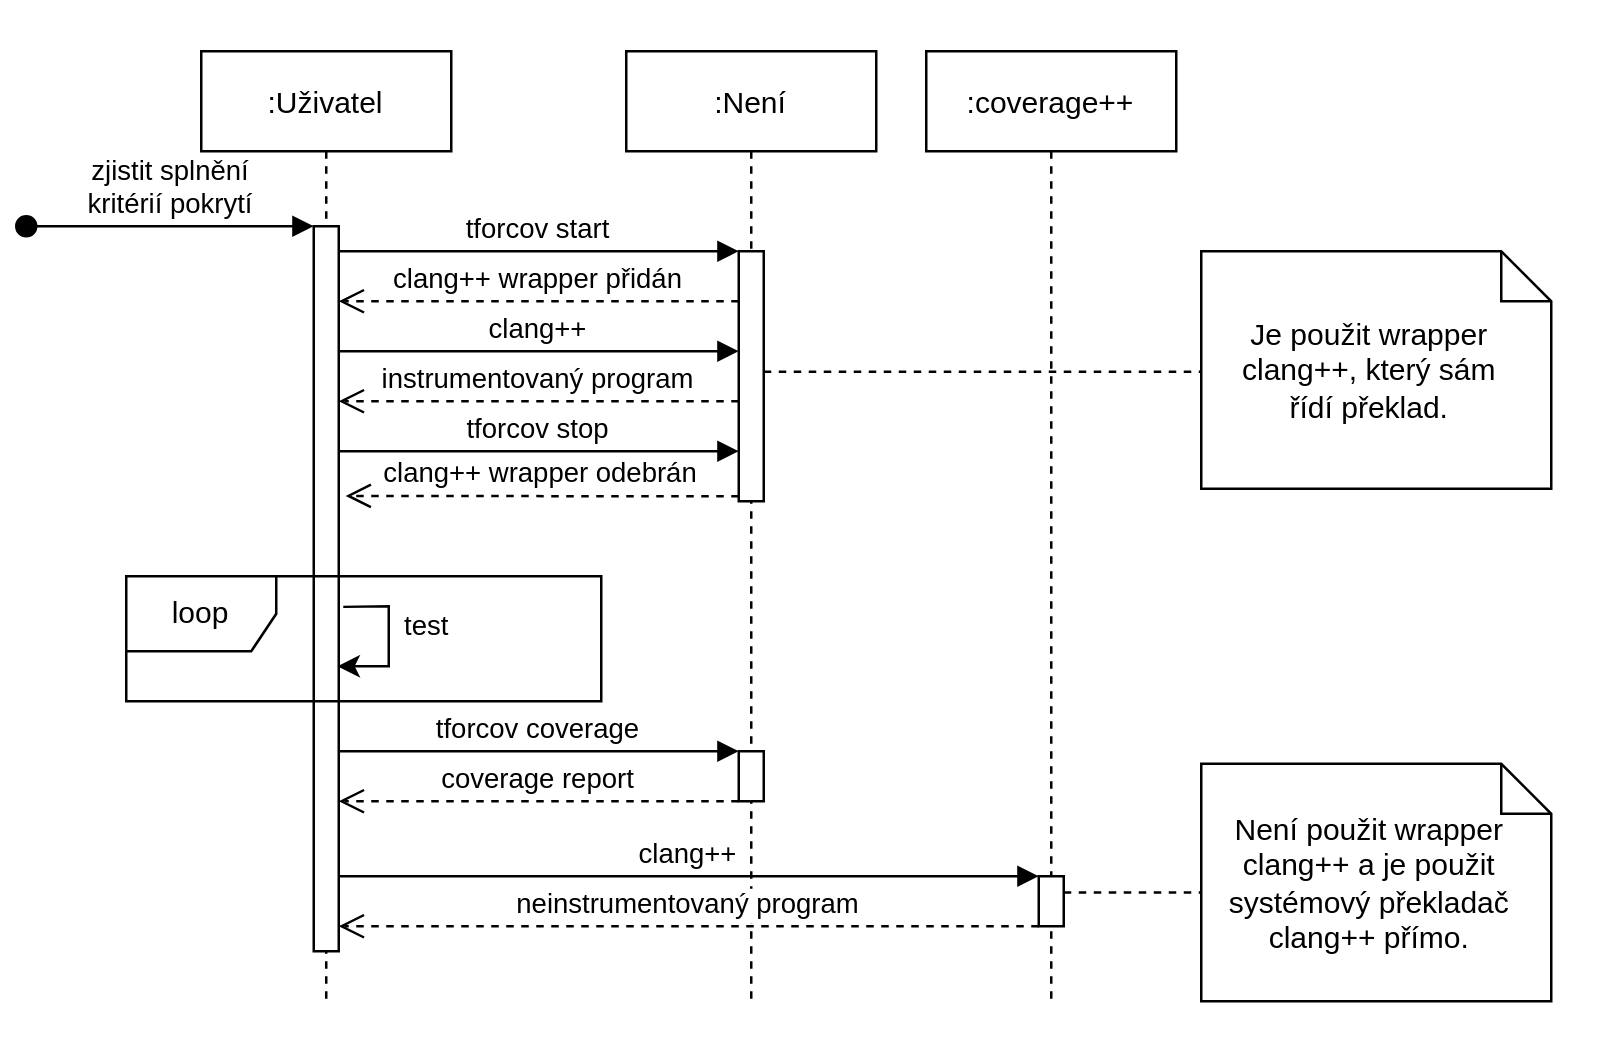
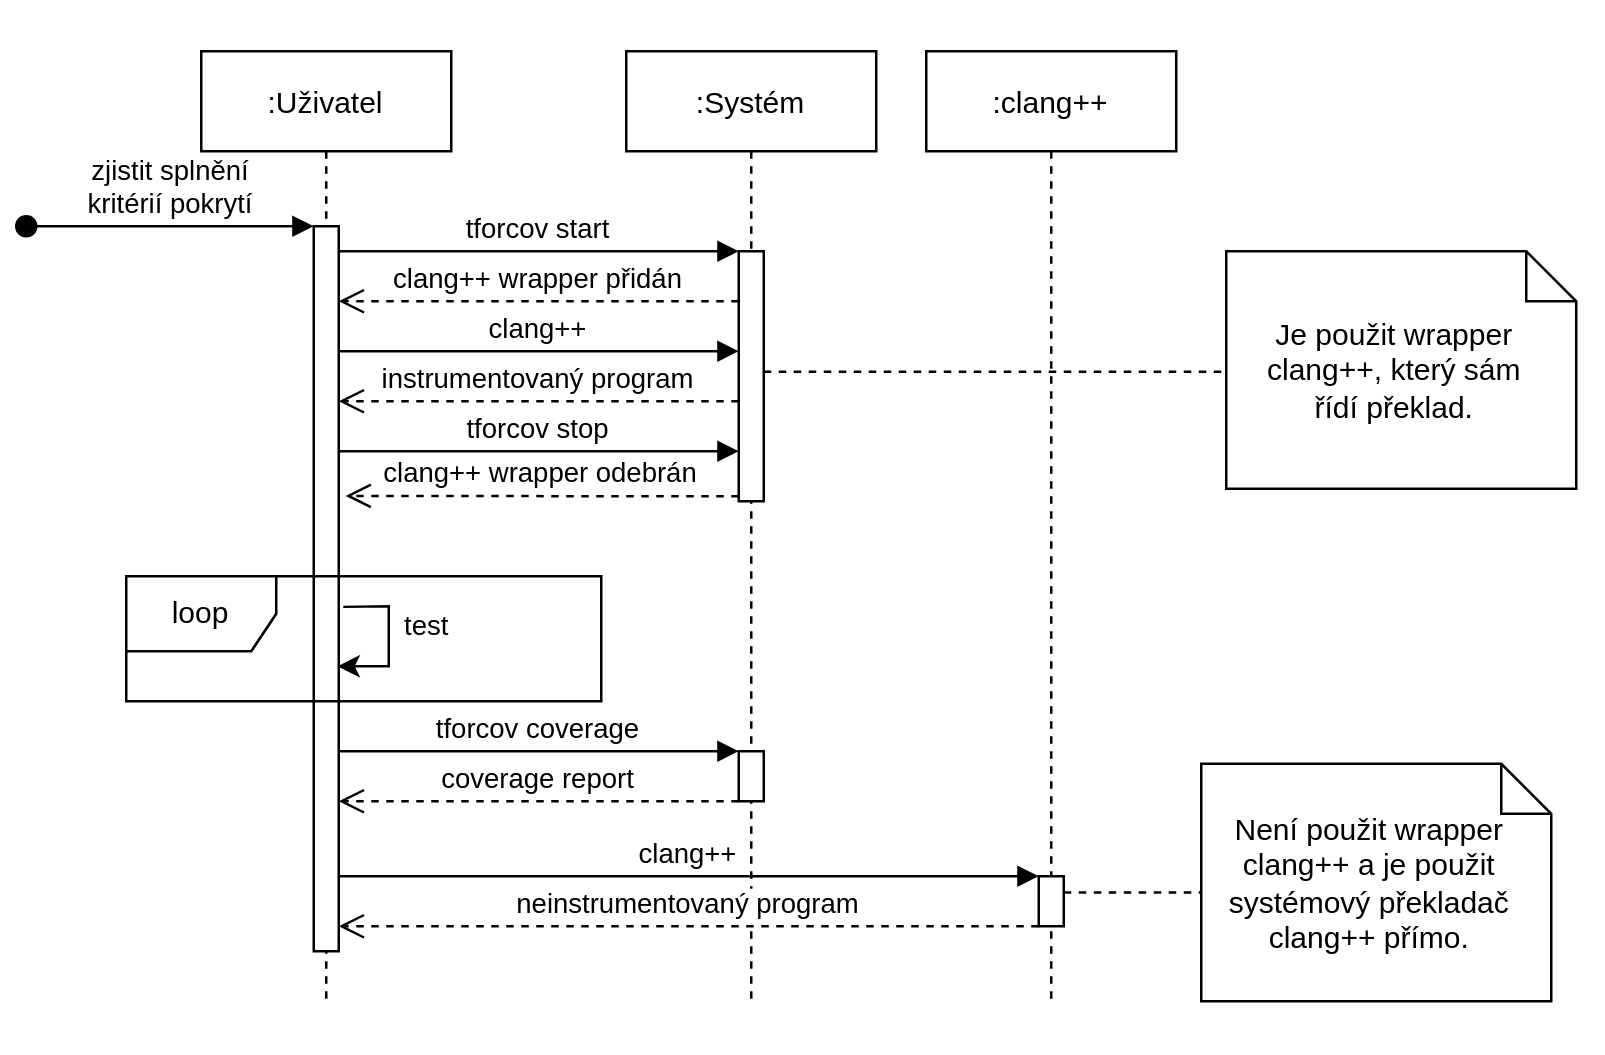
node ":Není": label ":Není" -> ":Systém"
node ":coverage++": label ":coverage++" -> ":clang++"
node "Je použit wrapper clang++, který sám řídí překlad.": moved (1376, 370) -> (1401, 370)
